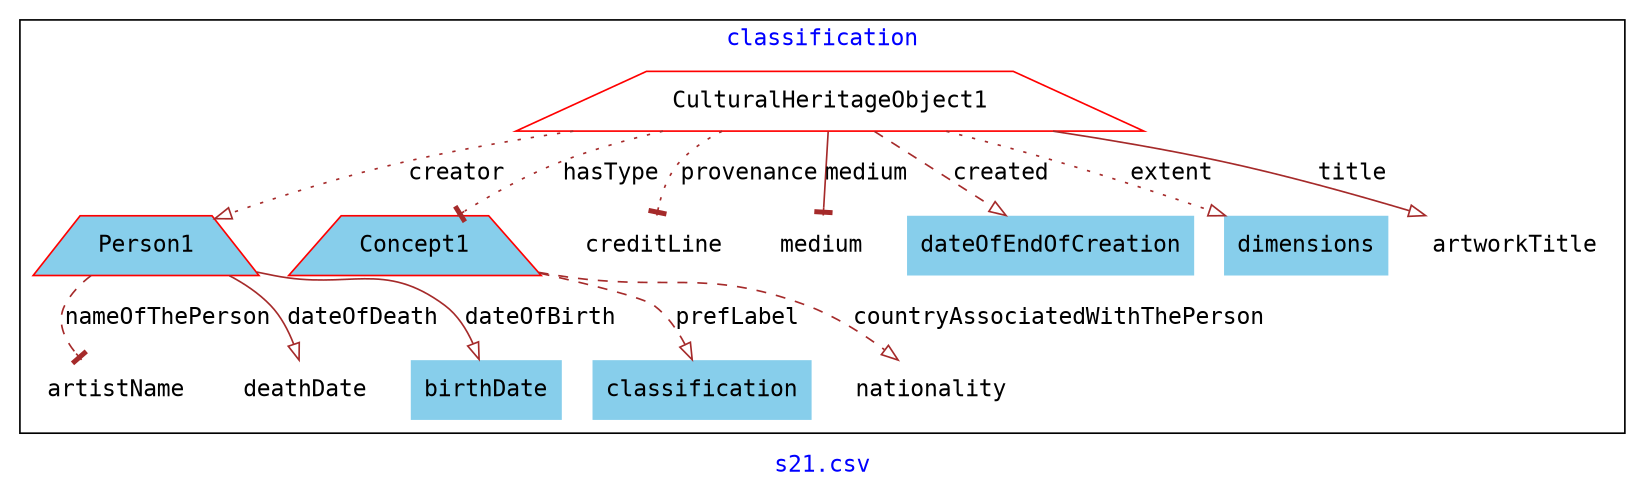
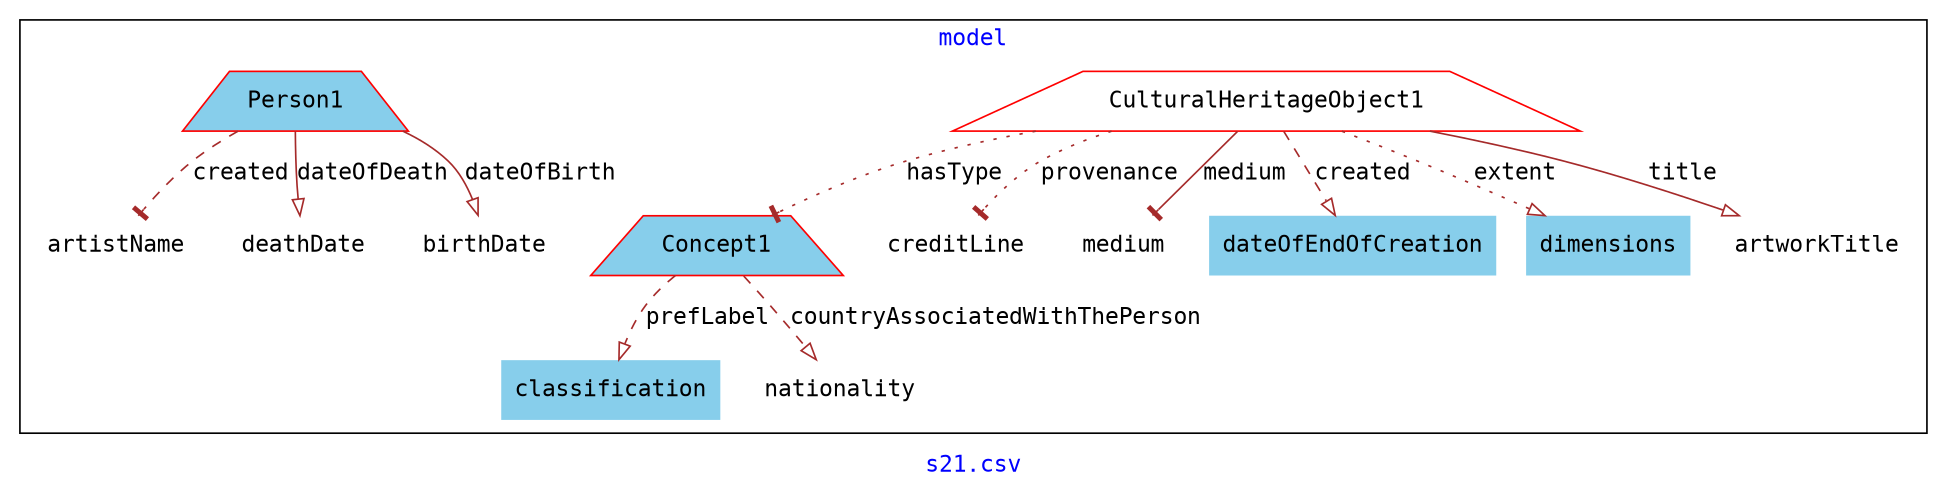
cluster "classification": label "classification" -> "model"
edge "CulturalHeritageObject1" -> "Person1": removed, label "creator"
edge "Person1" -> "artistName": label "nameOfThePerson" -> "created"
node "birthDate": fillcolor skyblue -> white
